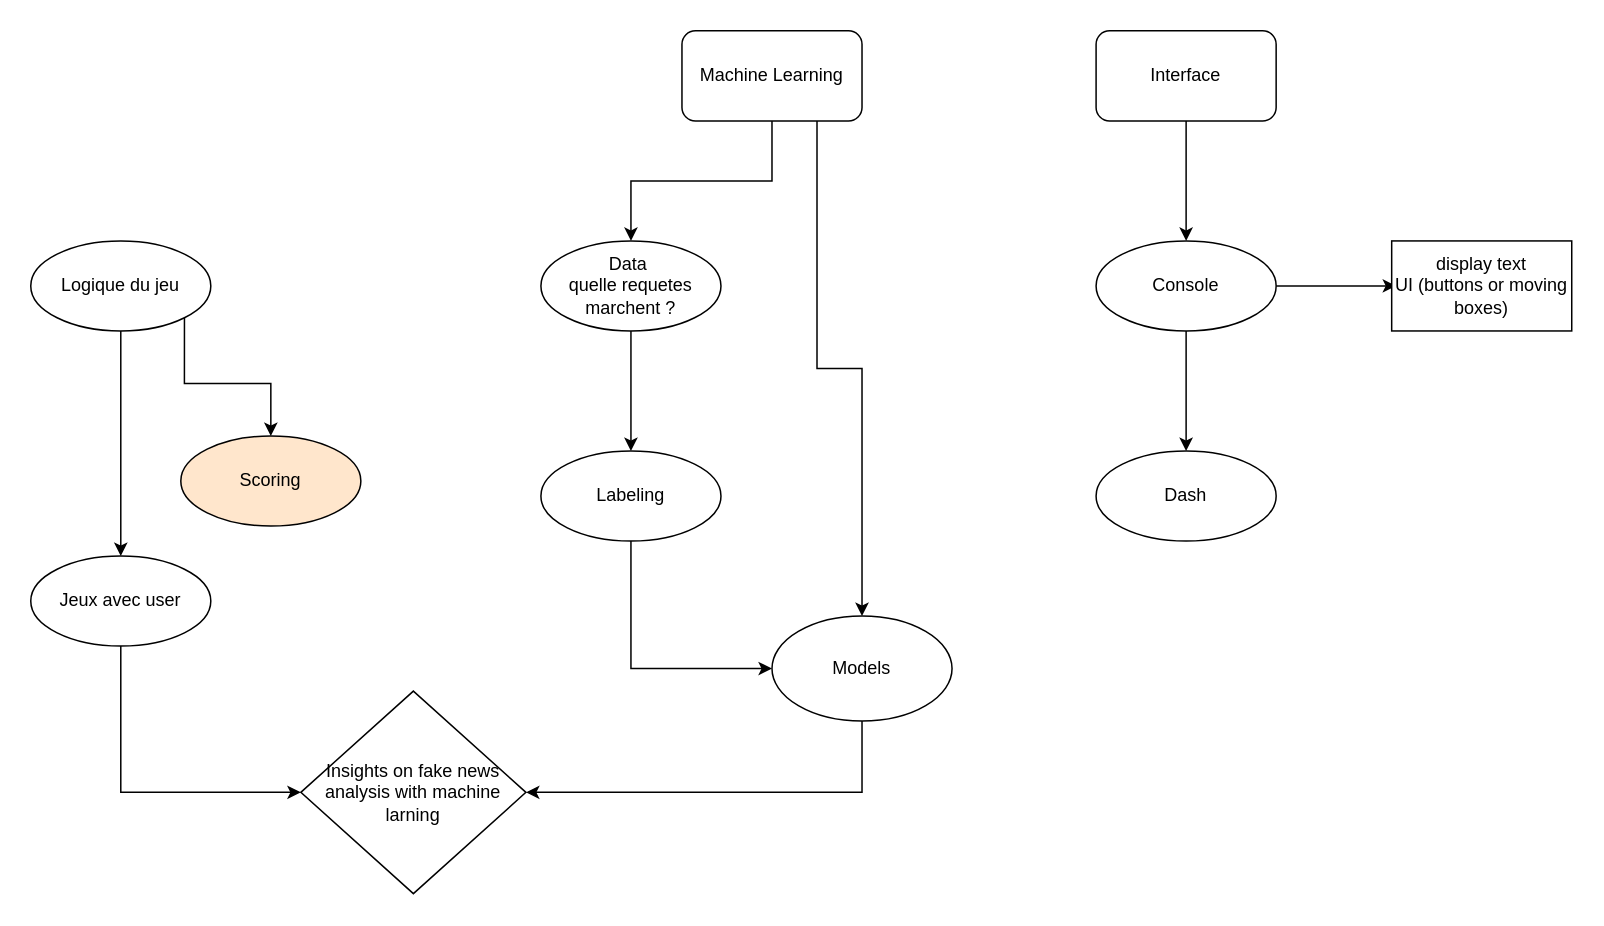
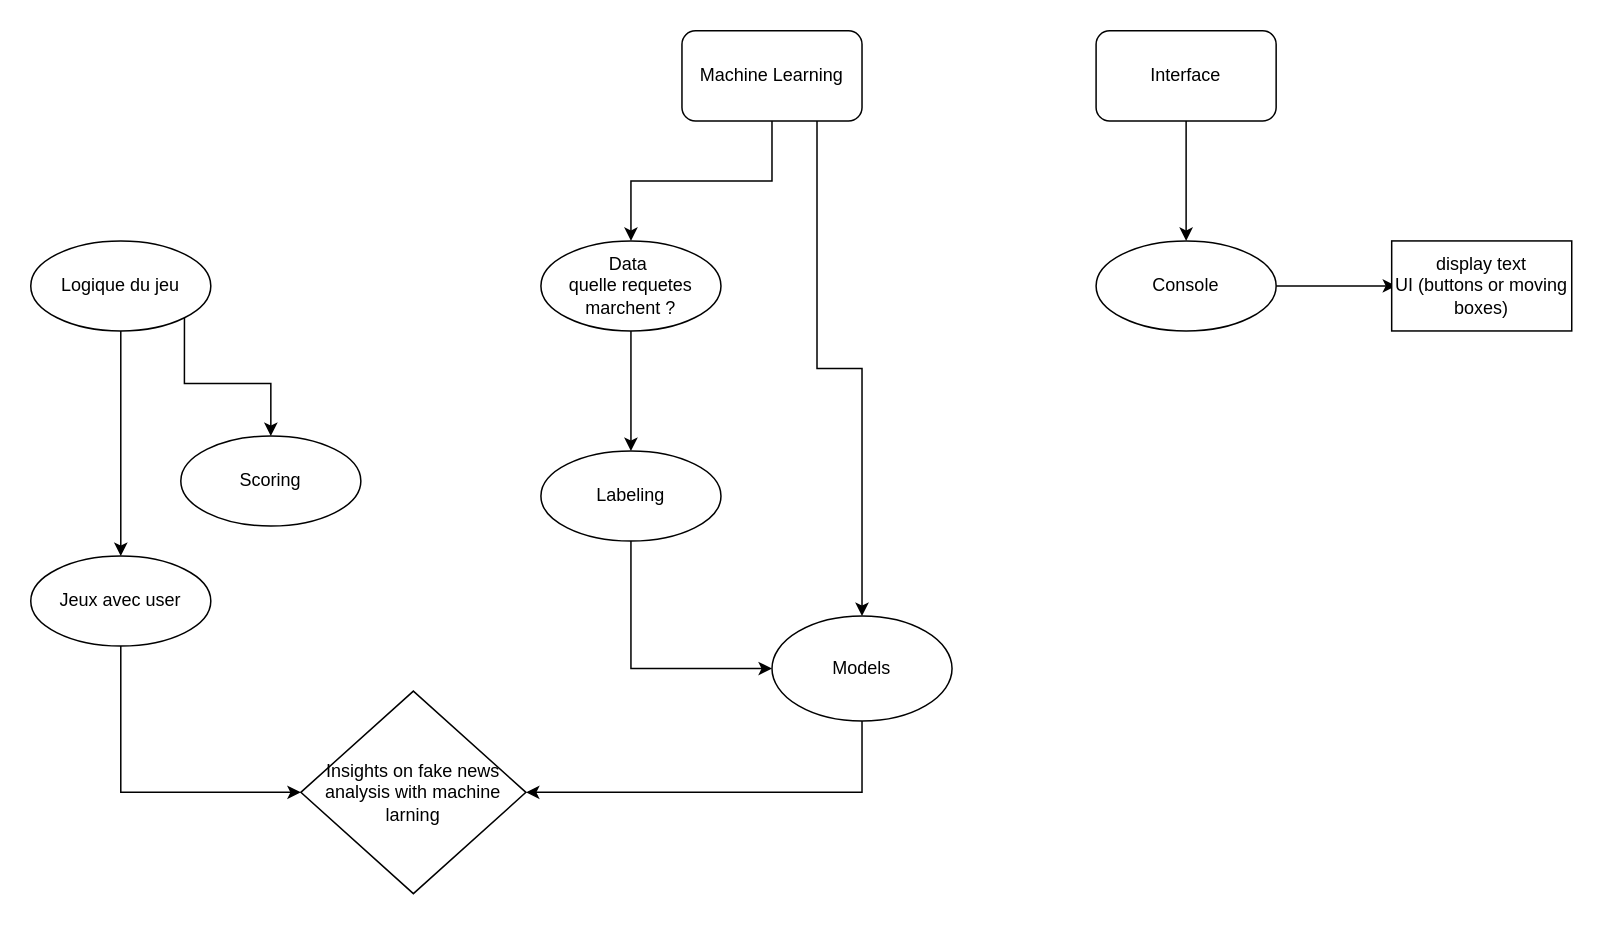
edge "Console" -> "Dash": removed
node "Scoring": fillcolor #ffe6cc -> #ffffff
node "Dash": removed
